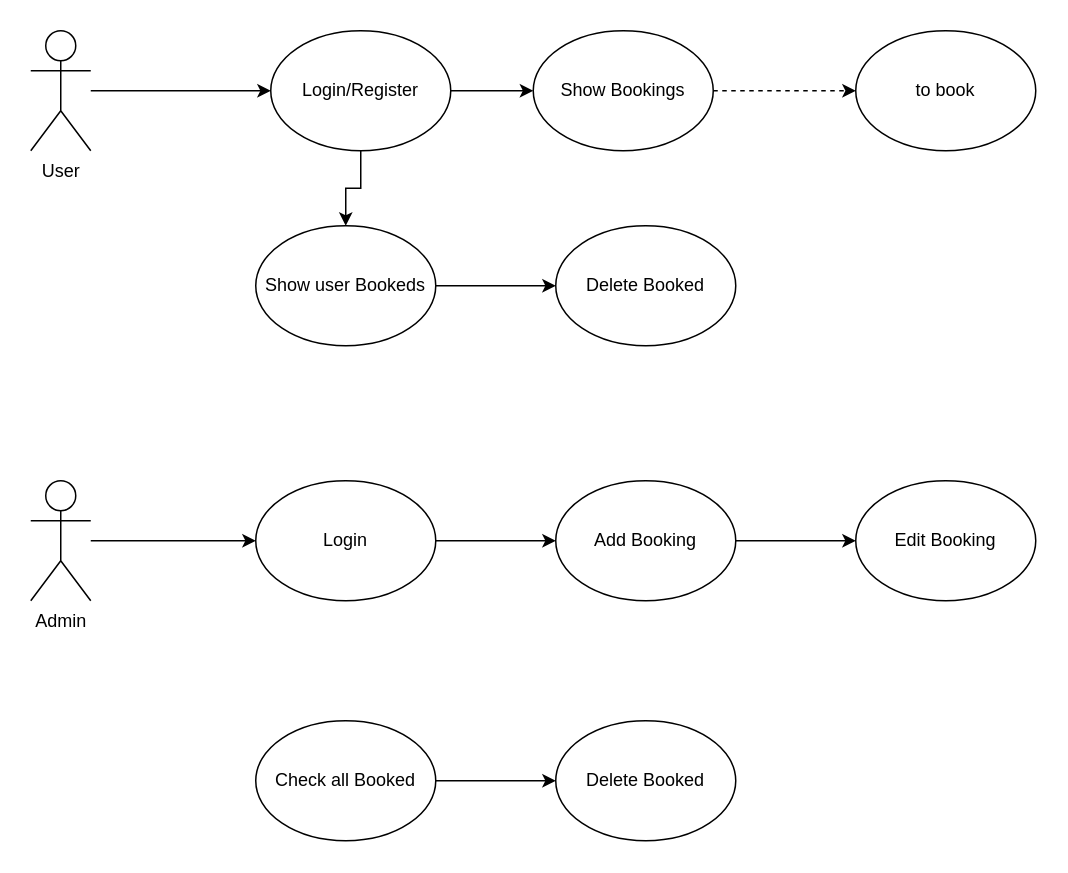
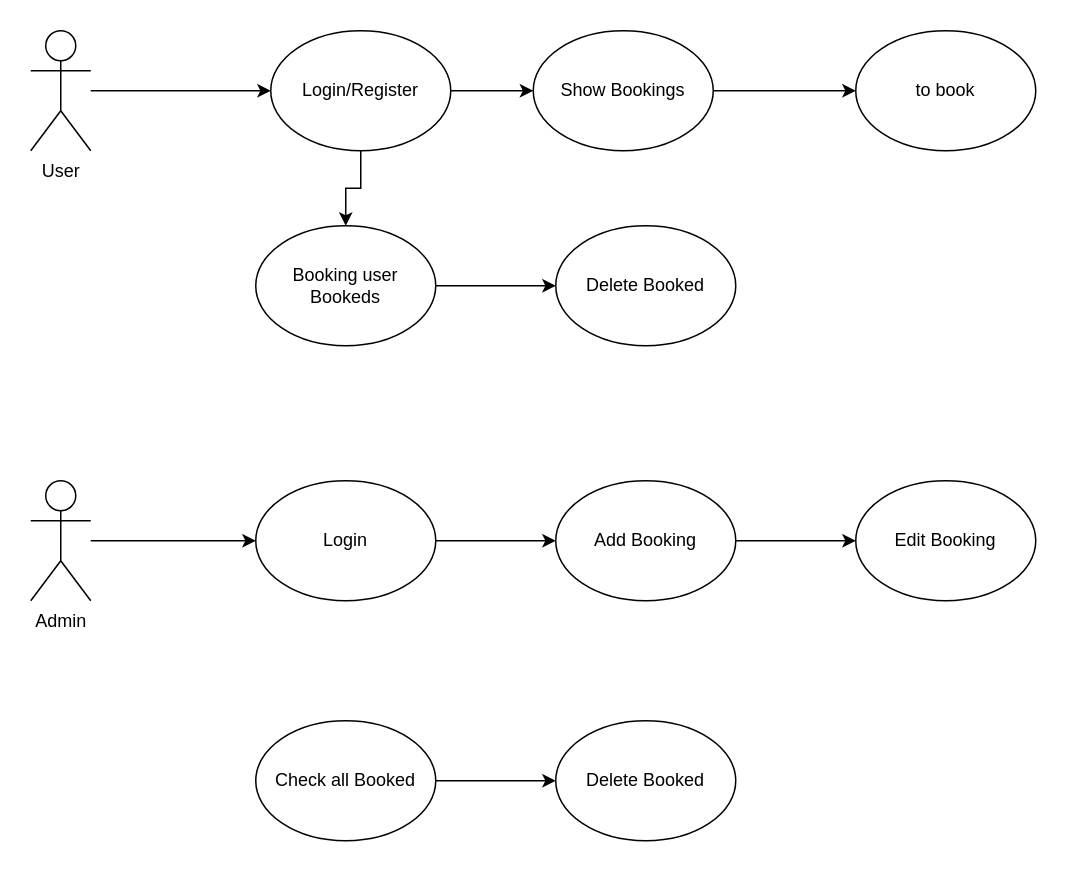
edge "Show Bookings" -> "to book": style dashed -> solid
node "Show user Bookeds": label "Show user Bookeds" -> "Booking user Bookeds"
